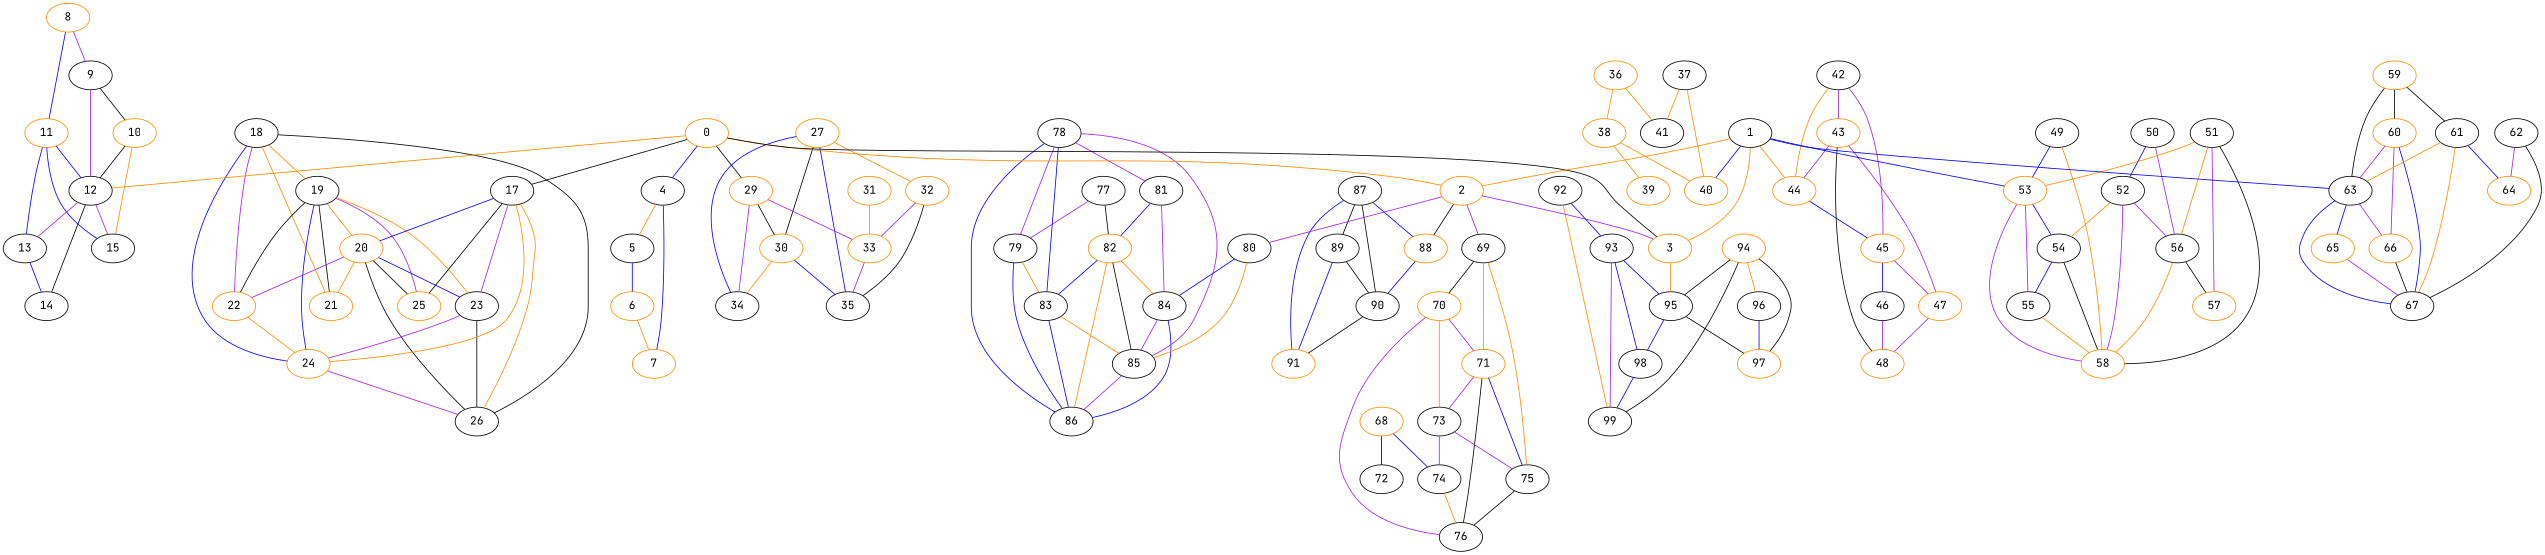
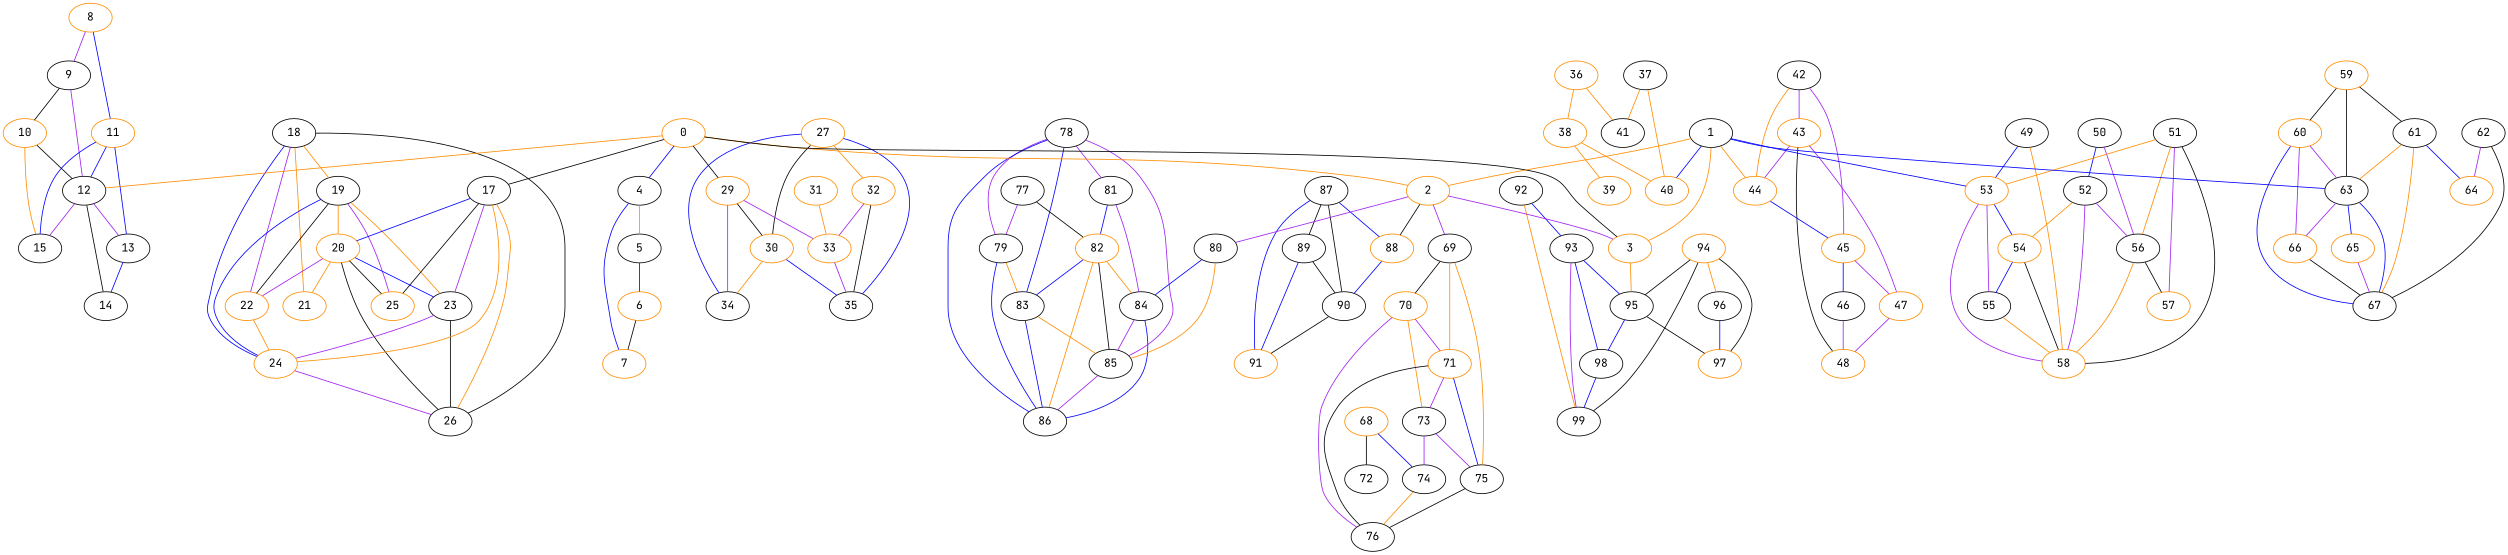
edge "19" -- "21": removed
node "54": color black -> darkorange
edge "6" -- "7": color darkorange -> black
